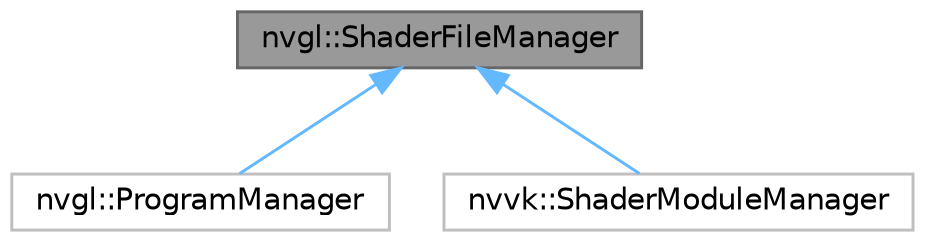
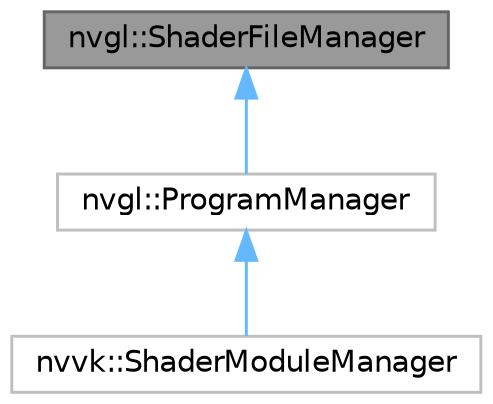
edge "nvvk::ShaderModuleManager" -> "nvgl::ShaderFileManager": now "nvvk::ShaderModuleManager" -> "nvgl::ProgramManager"
